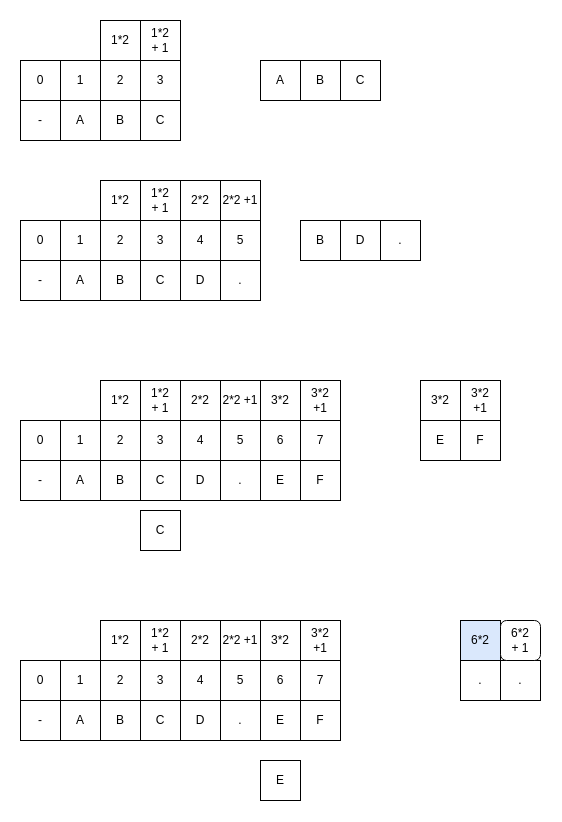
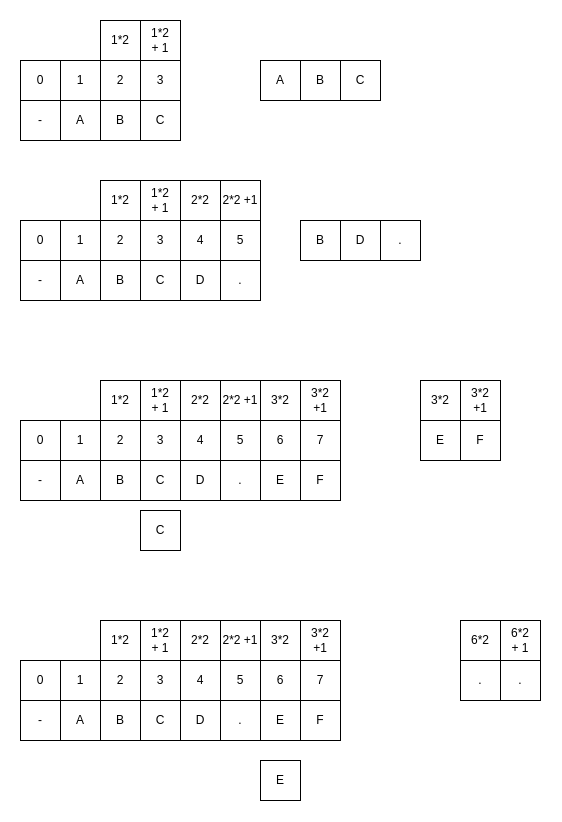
node "6*2": fillcolor #dae8fc -> #ffffff
node "6*2 + 1": shape rounded rectangle -> rectangle
